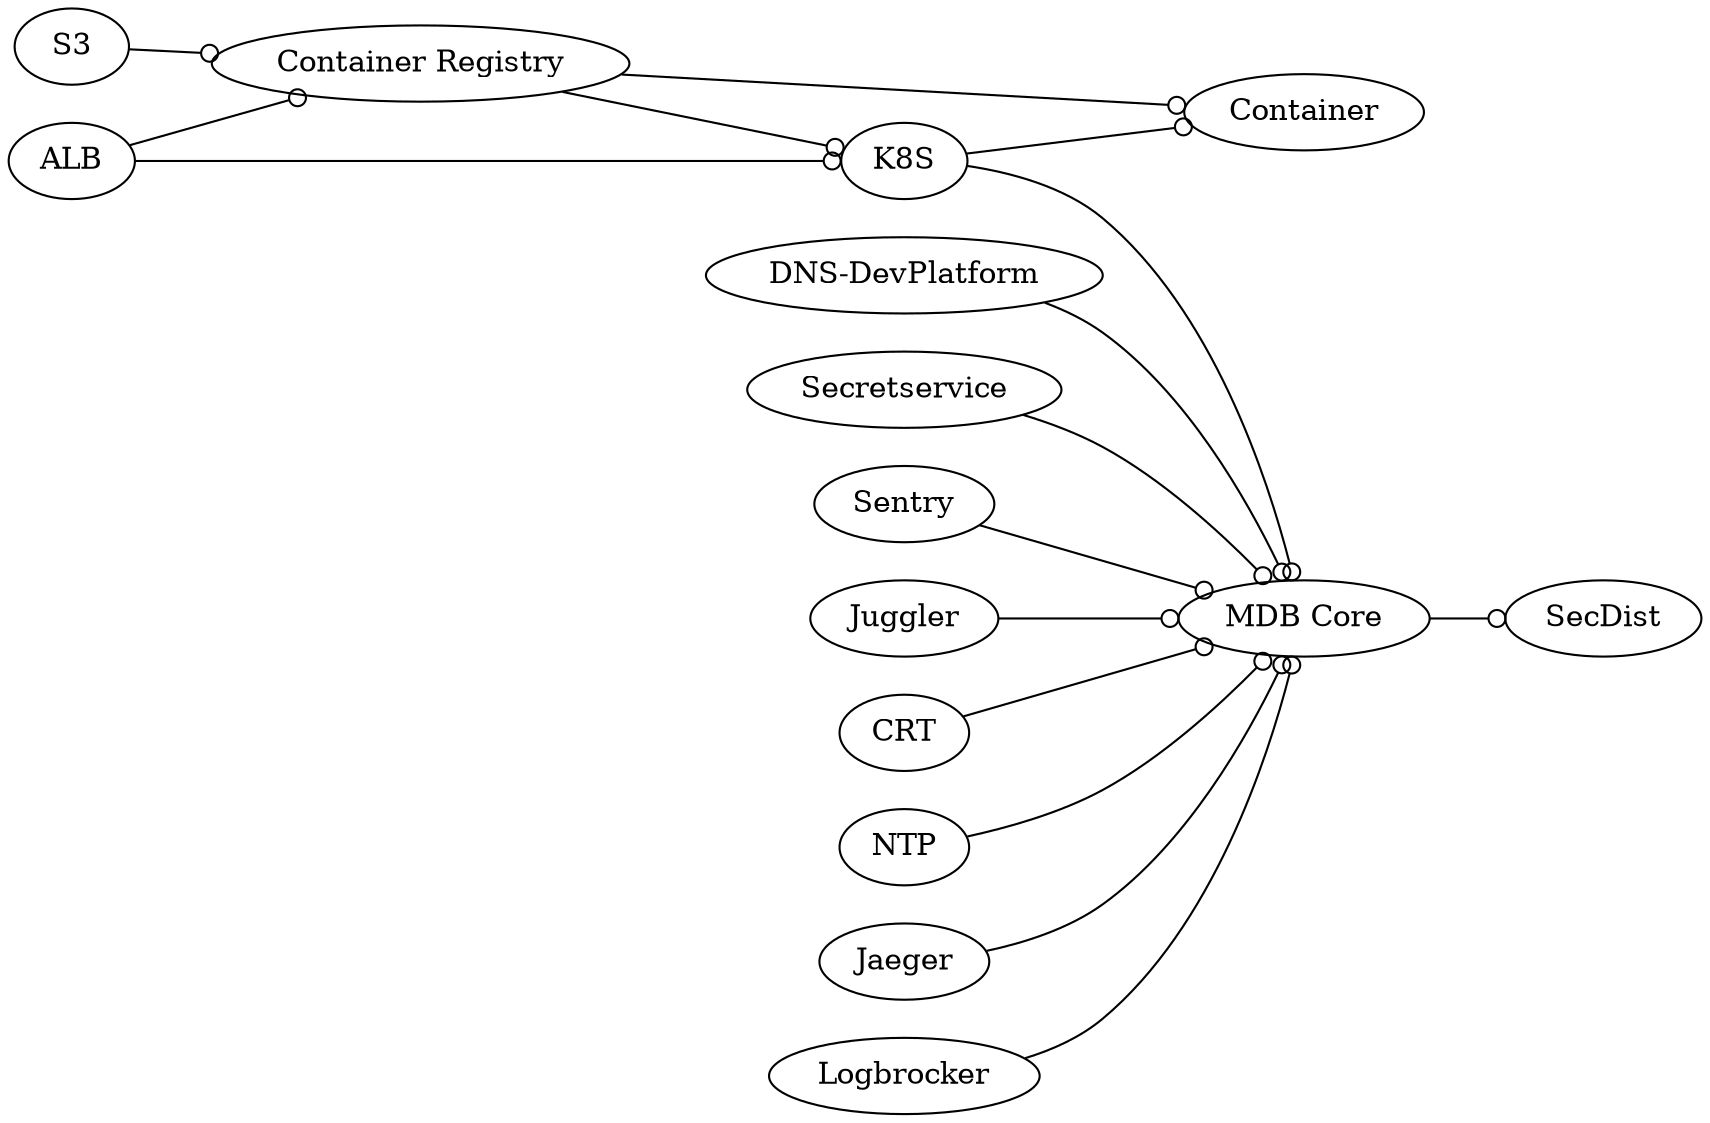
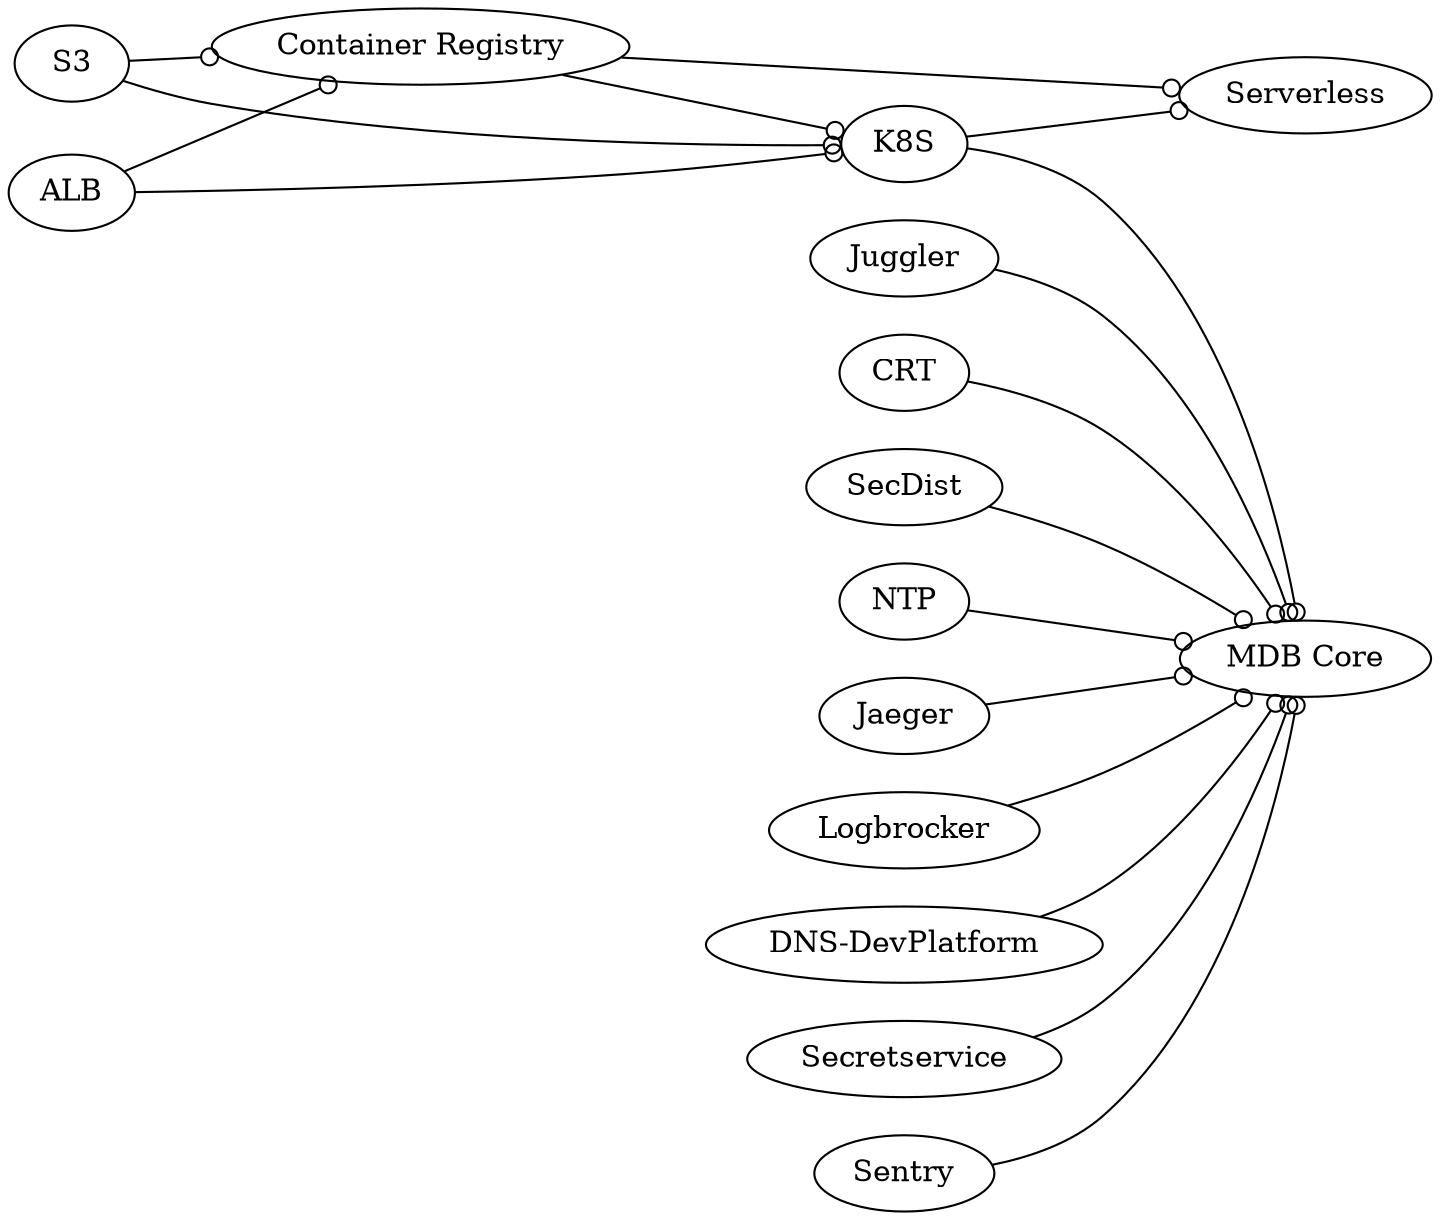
node "Container": label "Container" -> "Serverless"
edge "S3" -> "K8S": added
edge "MDB Core" -> "SecDist": reversed
